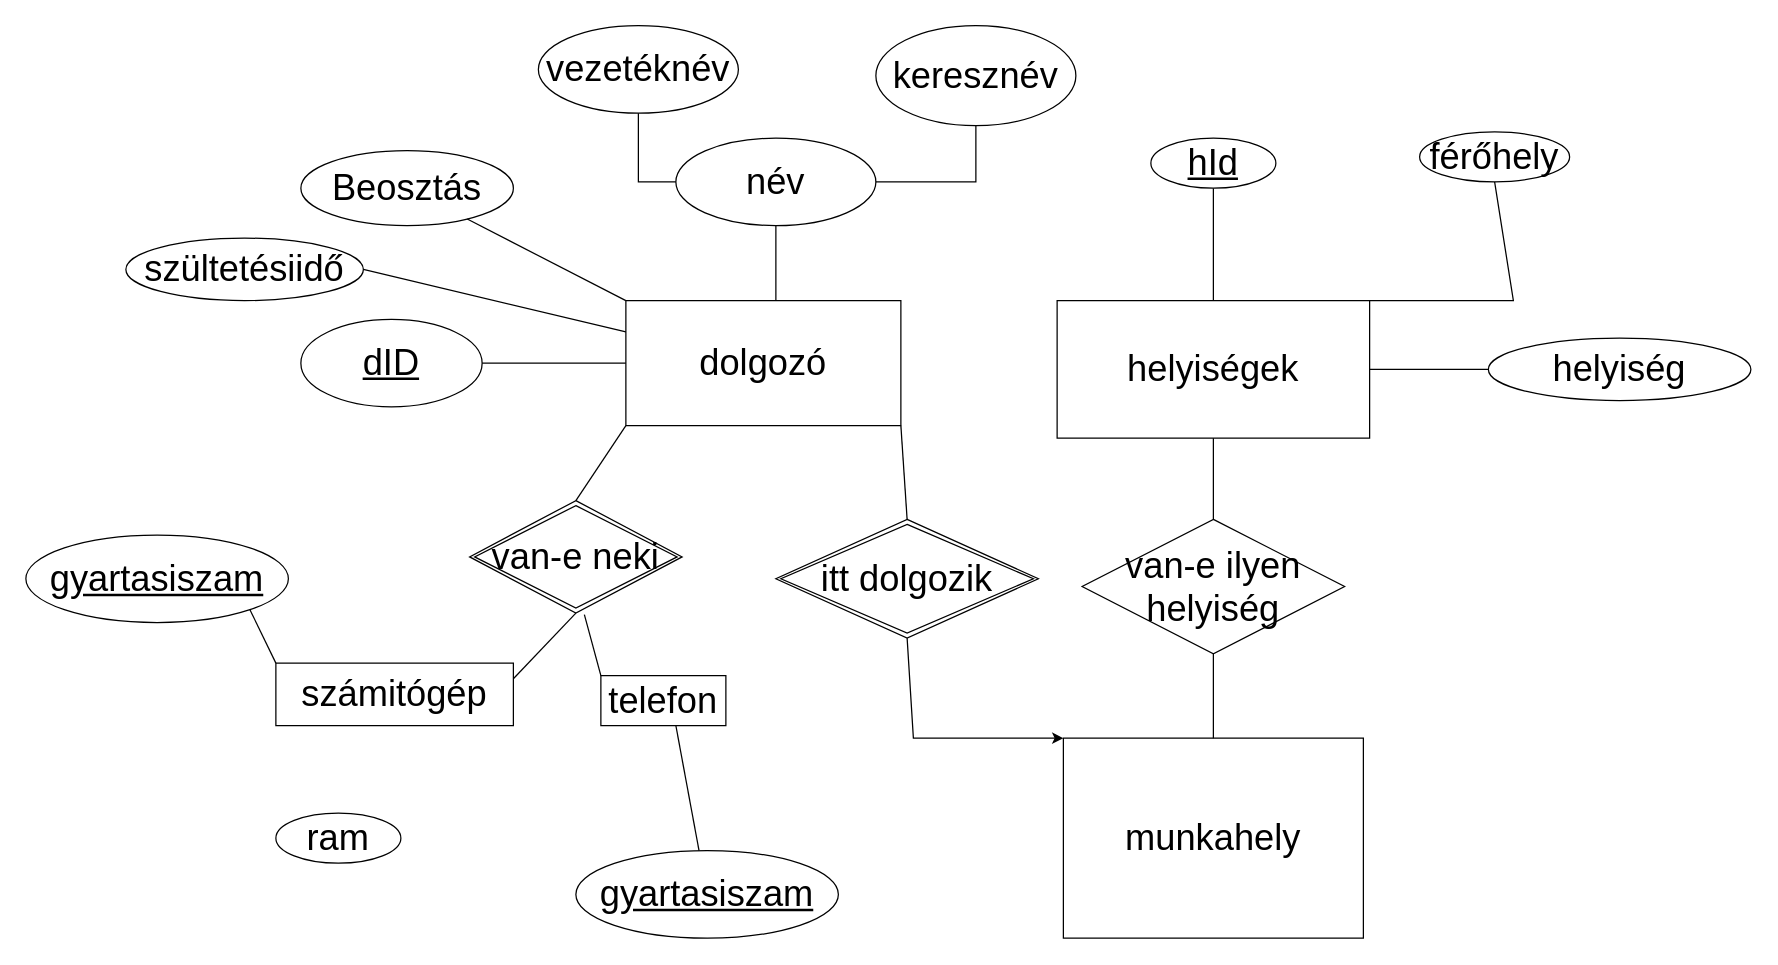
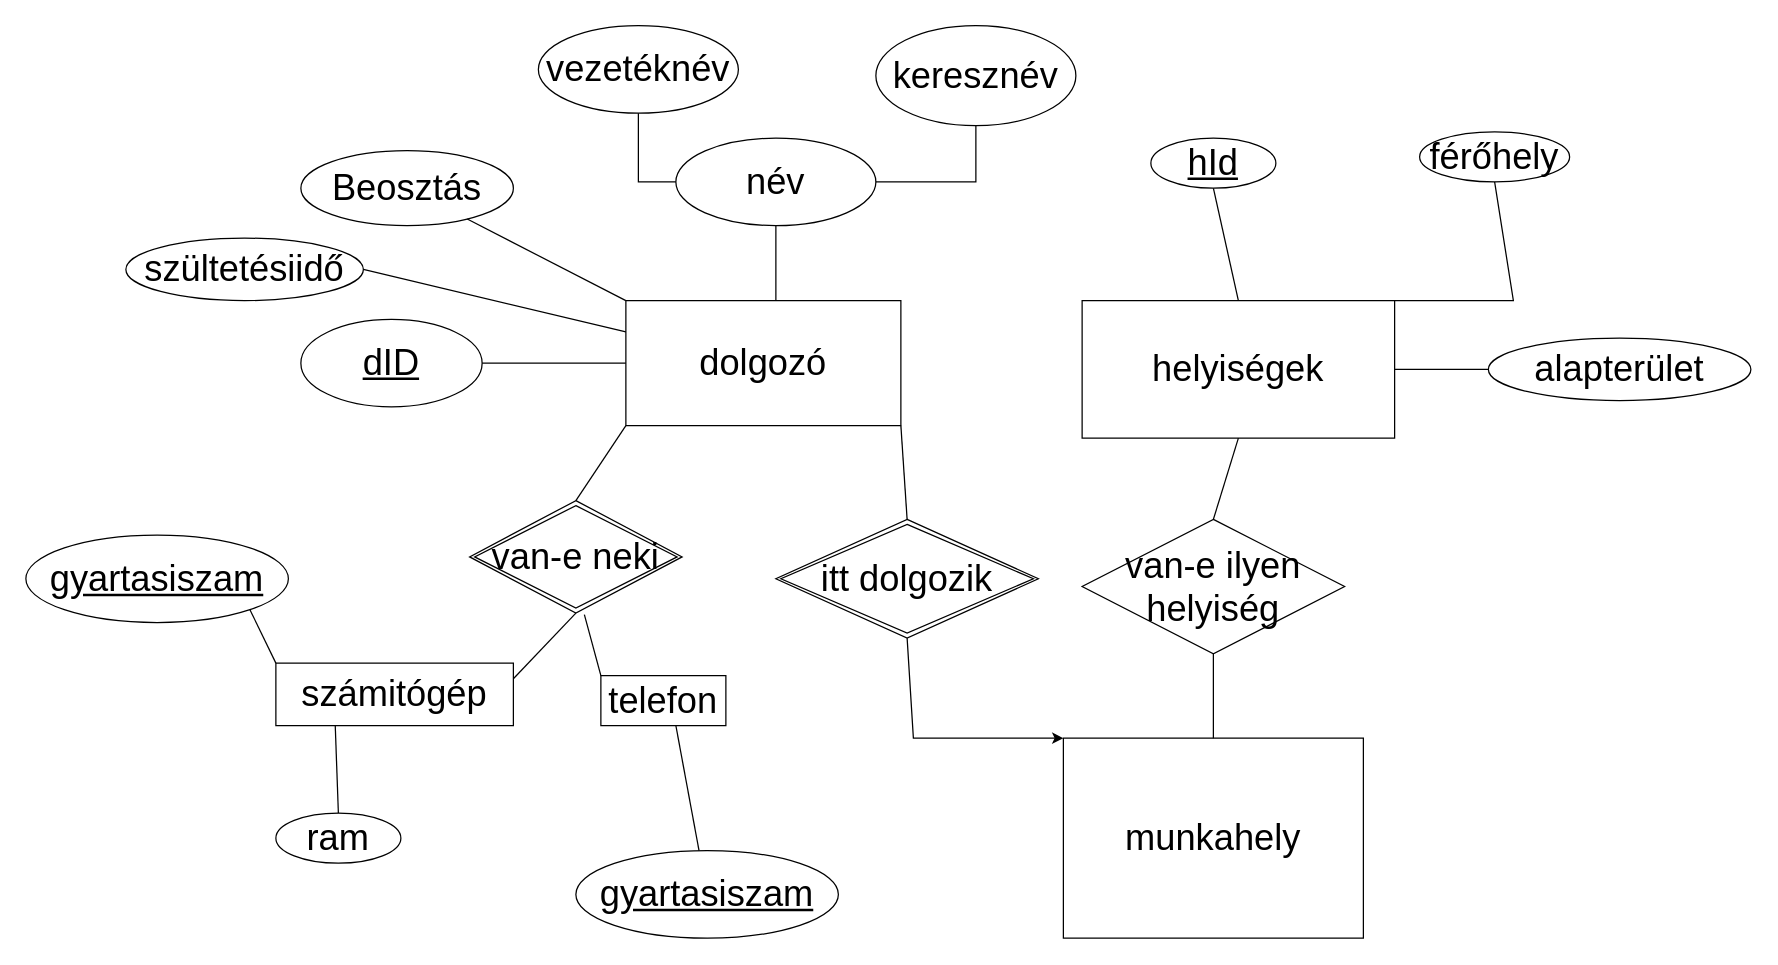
node "helyiségek": moved (1213, 369) -> (1238, 369)
node "helyiség": label "helyiség" -> "alapterület"
edge "számitógép" -- "ram": added
